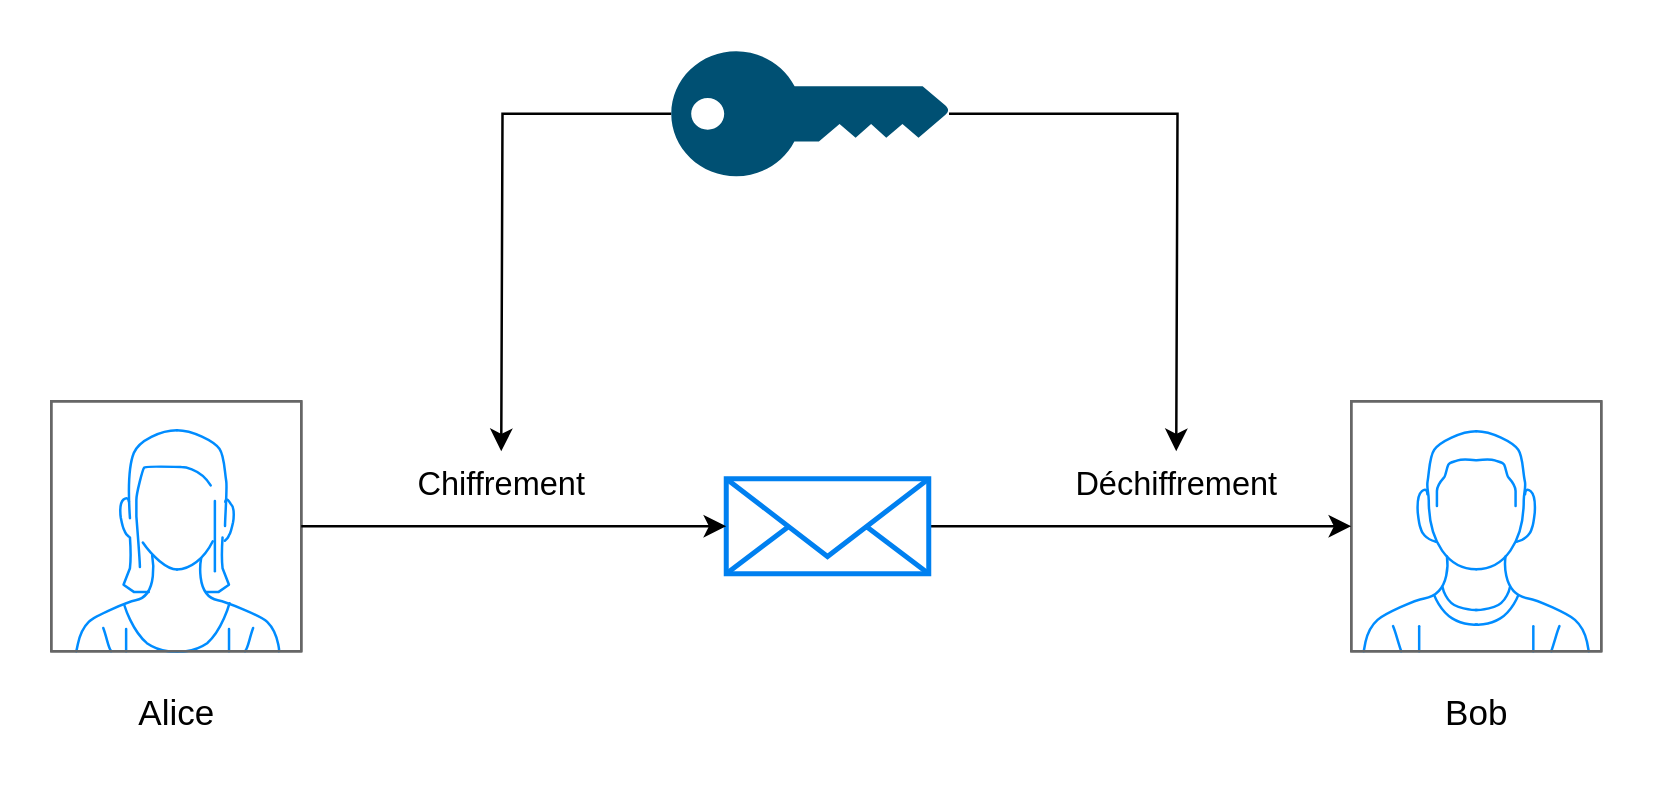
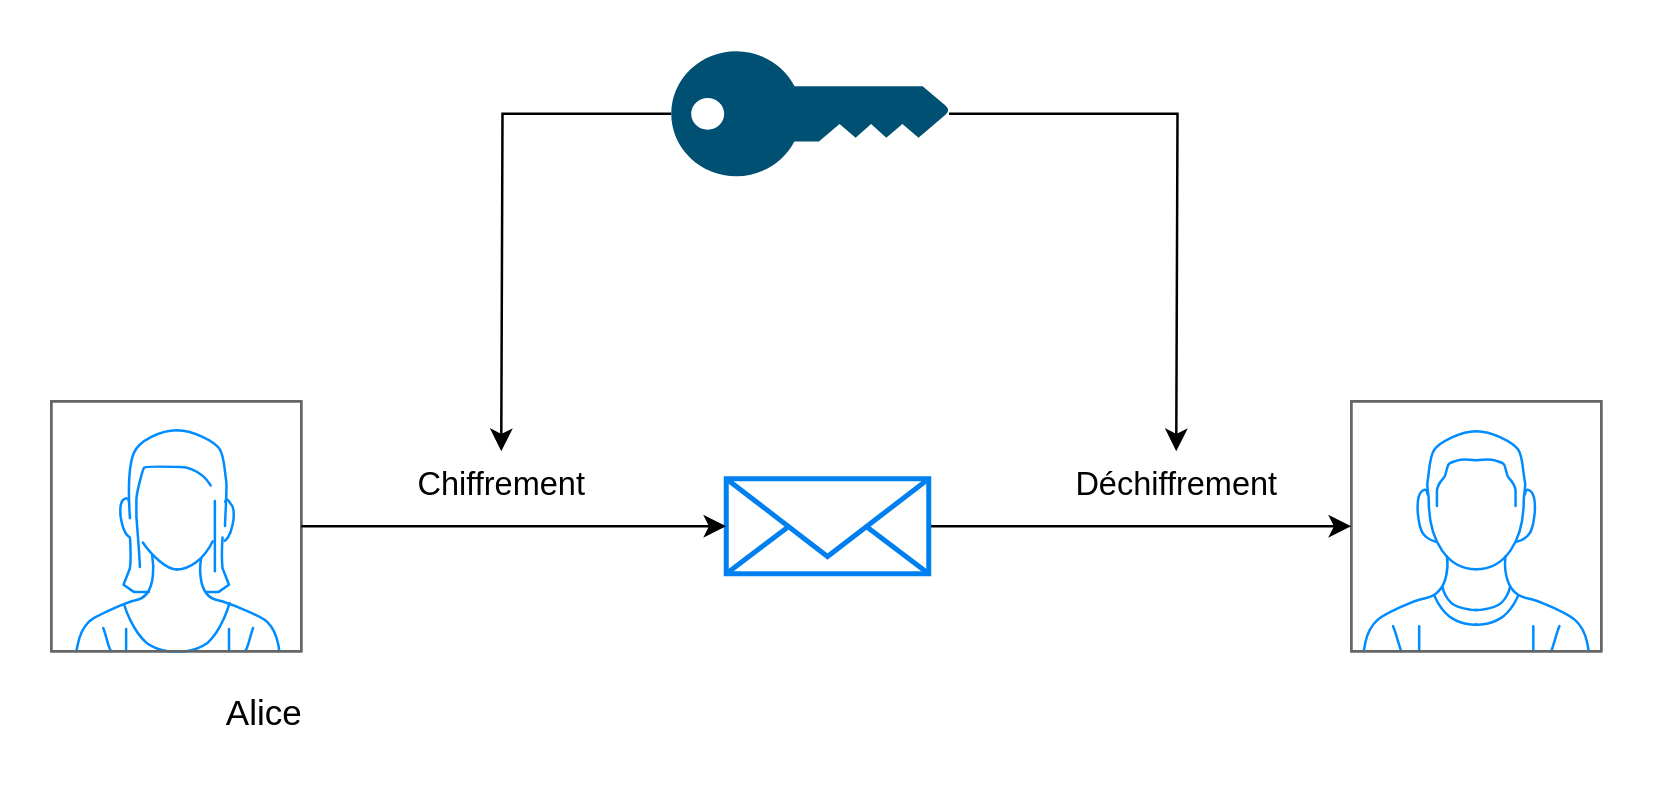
node "Alice": moved (176, 714) -> (264, 714)
node "Bob": removed
